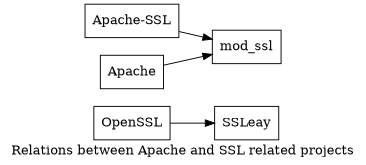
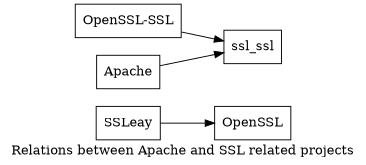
node "Apache-SSL": label "Apache-SSL" -> "OpenSSL-SSL"
node "mod_ssl": label "mod_ssl" -> "ssl_ssl"
edge "OpenSSL" -> "SSLeay": reversed
